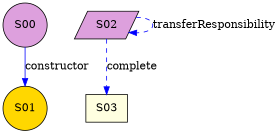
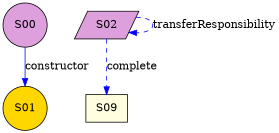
node "S03": label "S03" -> "S09"
